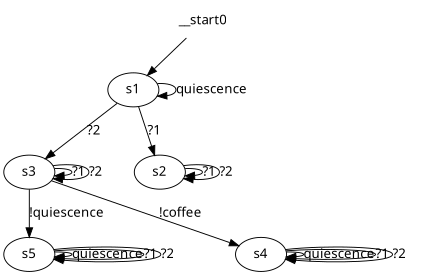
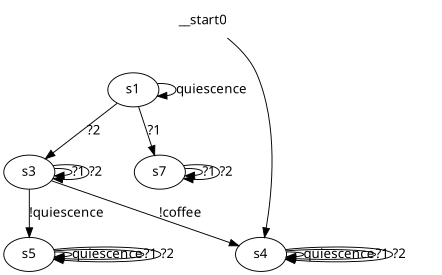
edge "__start0" -> "s1": now "__start0" -> "s4"
node "s2": label "s2" -> "s7"
